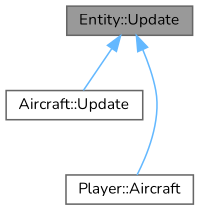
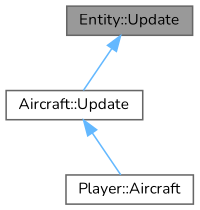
edge "Player::Aircraft" -> "Entity::Update": now "Player::Aircraft" -> "Aircraft::Update"
